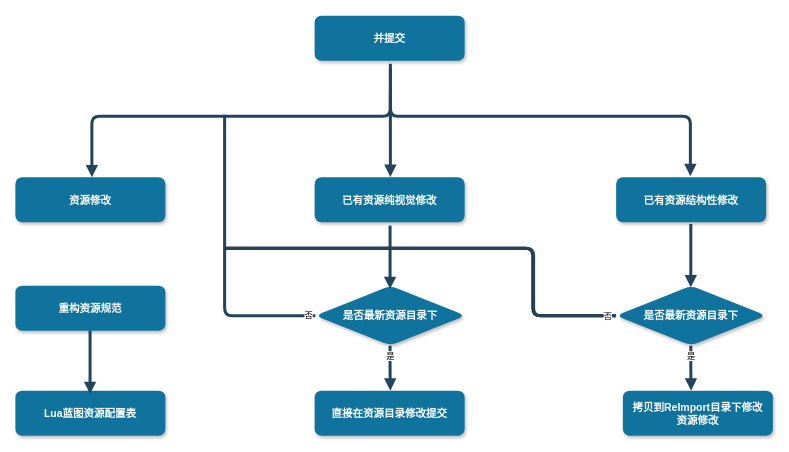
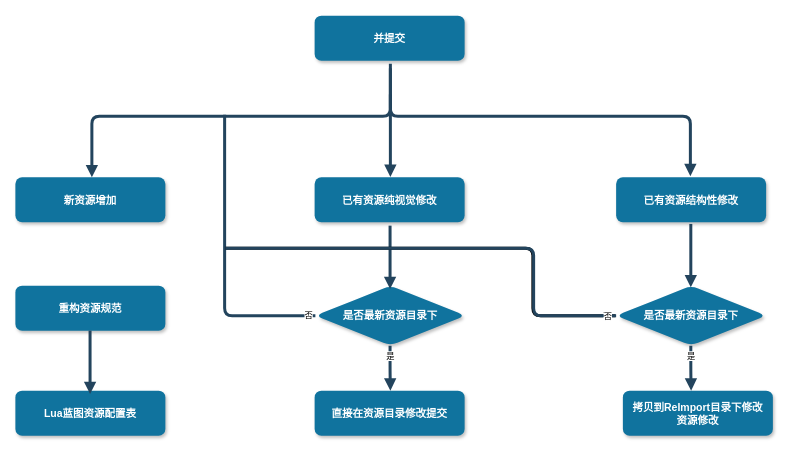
node "资源修改": label "资源修改" -> "新资源增加"
